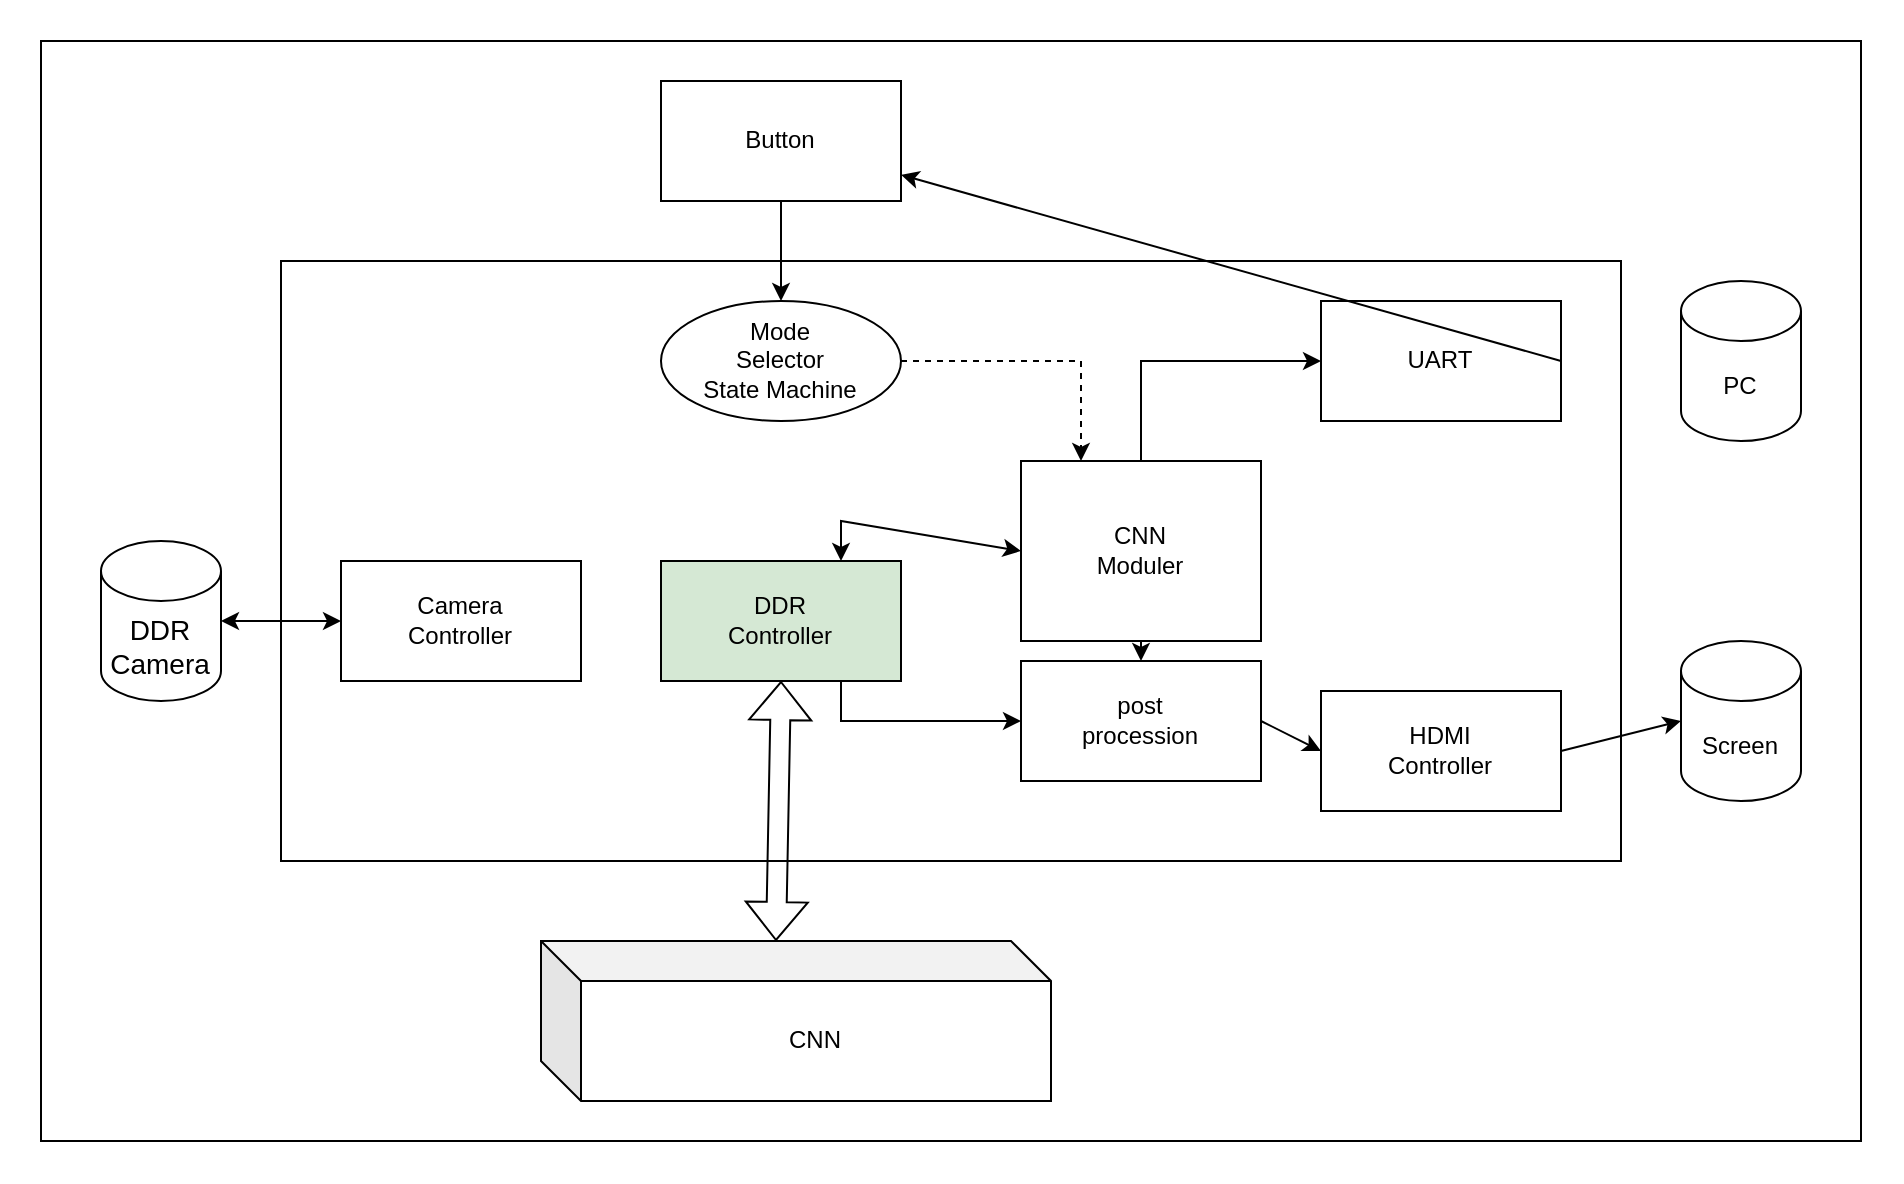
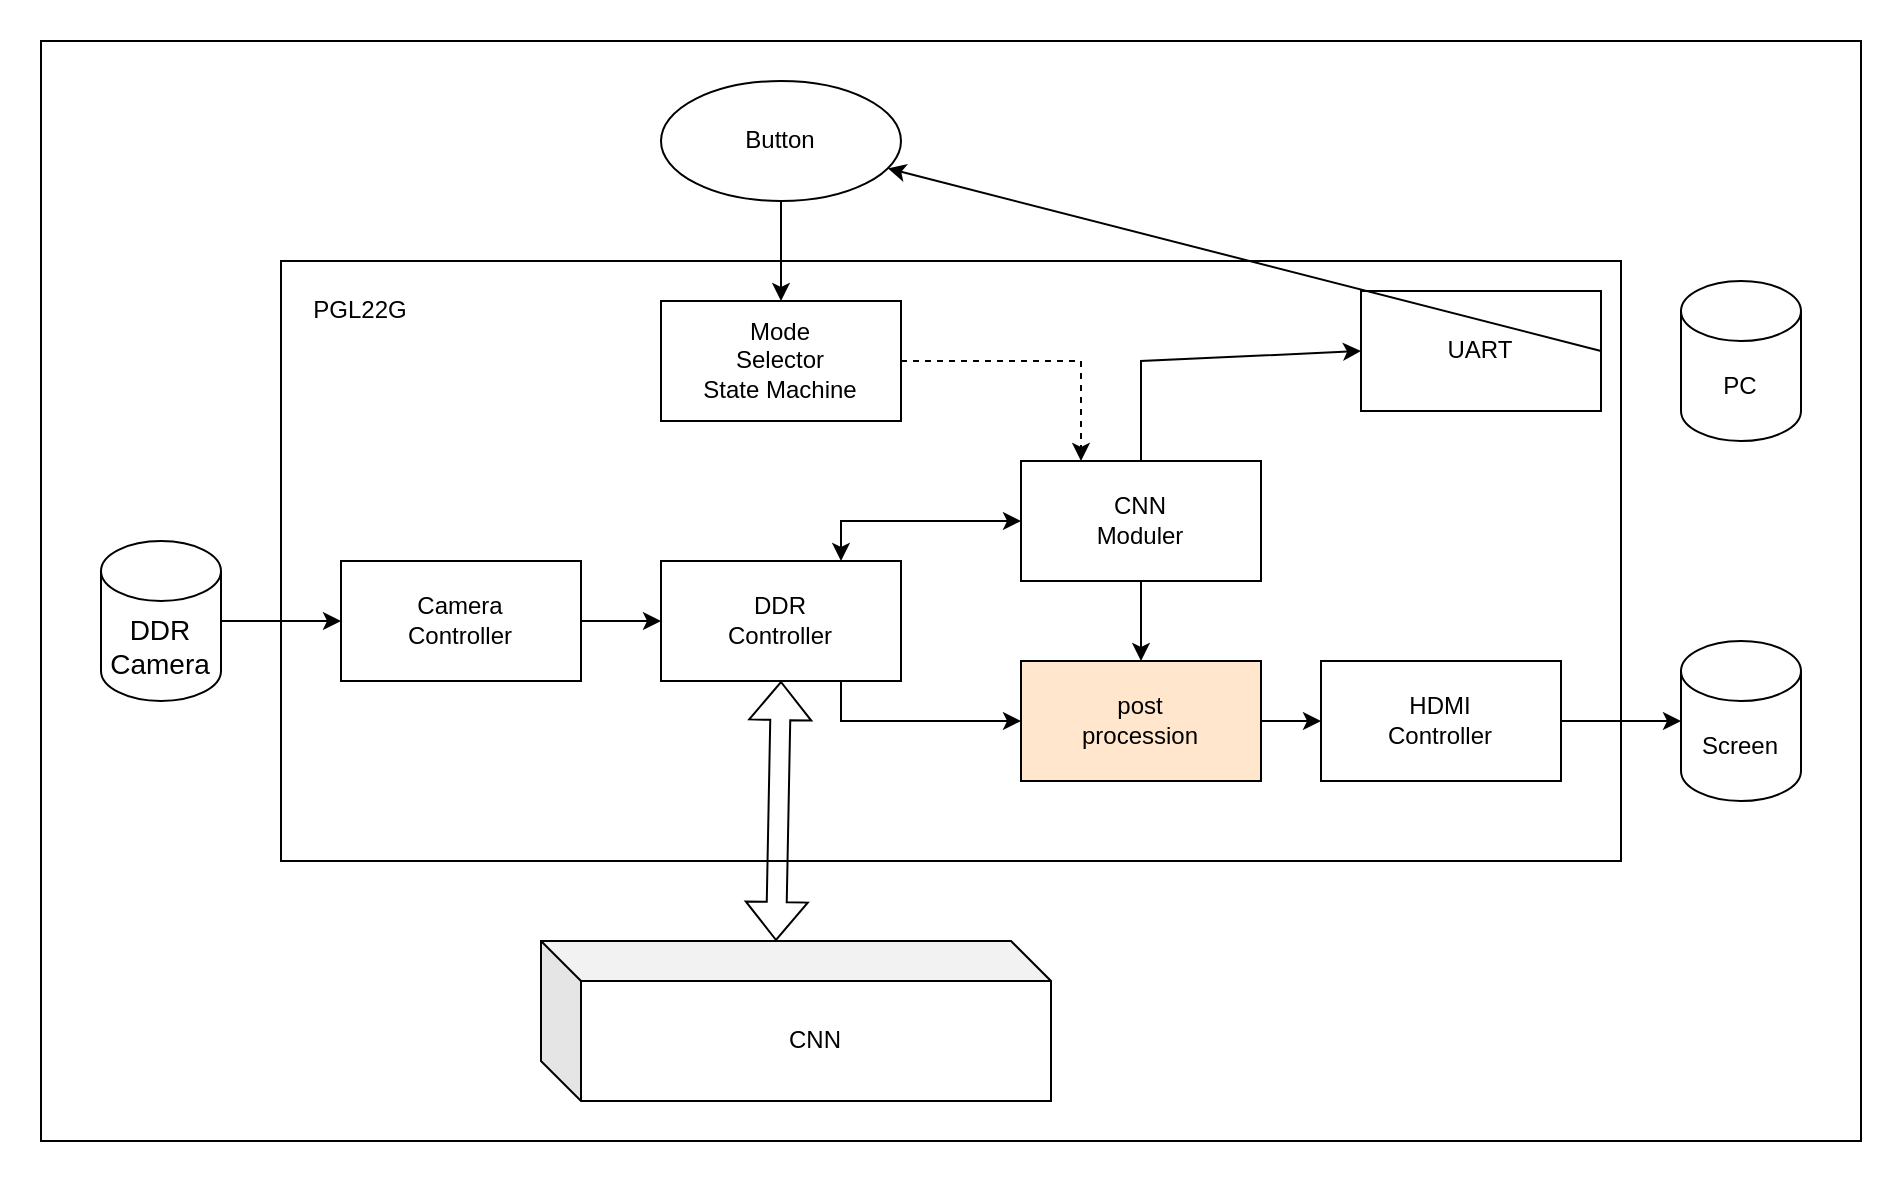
node "Button": shape rectangle -> ellipse
node "PGL22G": added
node "Mode Selector State Machine": shape ellipse -> rectangle
node "UART": moved (1441, 361) -> (1481, 351)
node "CNN Moduler": size 240x180 -> 240x120
edge "DDR Camera" -- "Camera Controller": arrowhead classic -> none
edge "Camera Controller" -> "DDR Controller": added
node "DDR Controller": fillcolor #d5e8d4 -> #ffffff
node "post procession": fillcolor #ffffff -> #ffe6cc
node "HDMI Controller": moved (1441, 751) -> (1441, 721)
